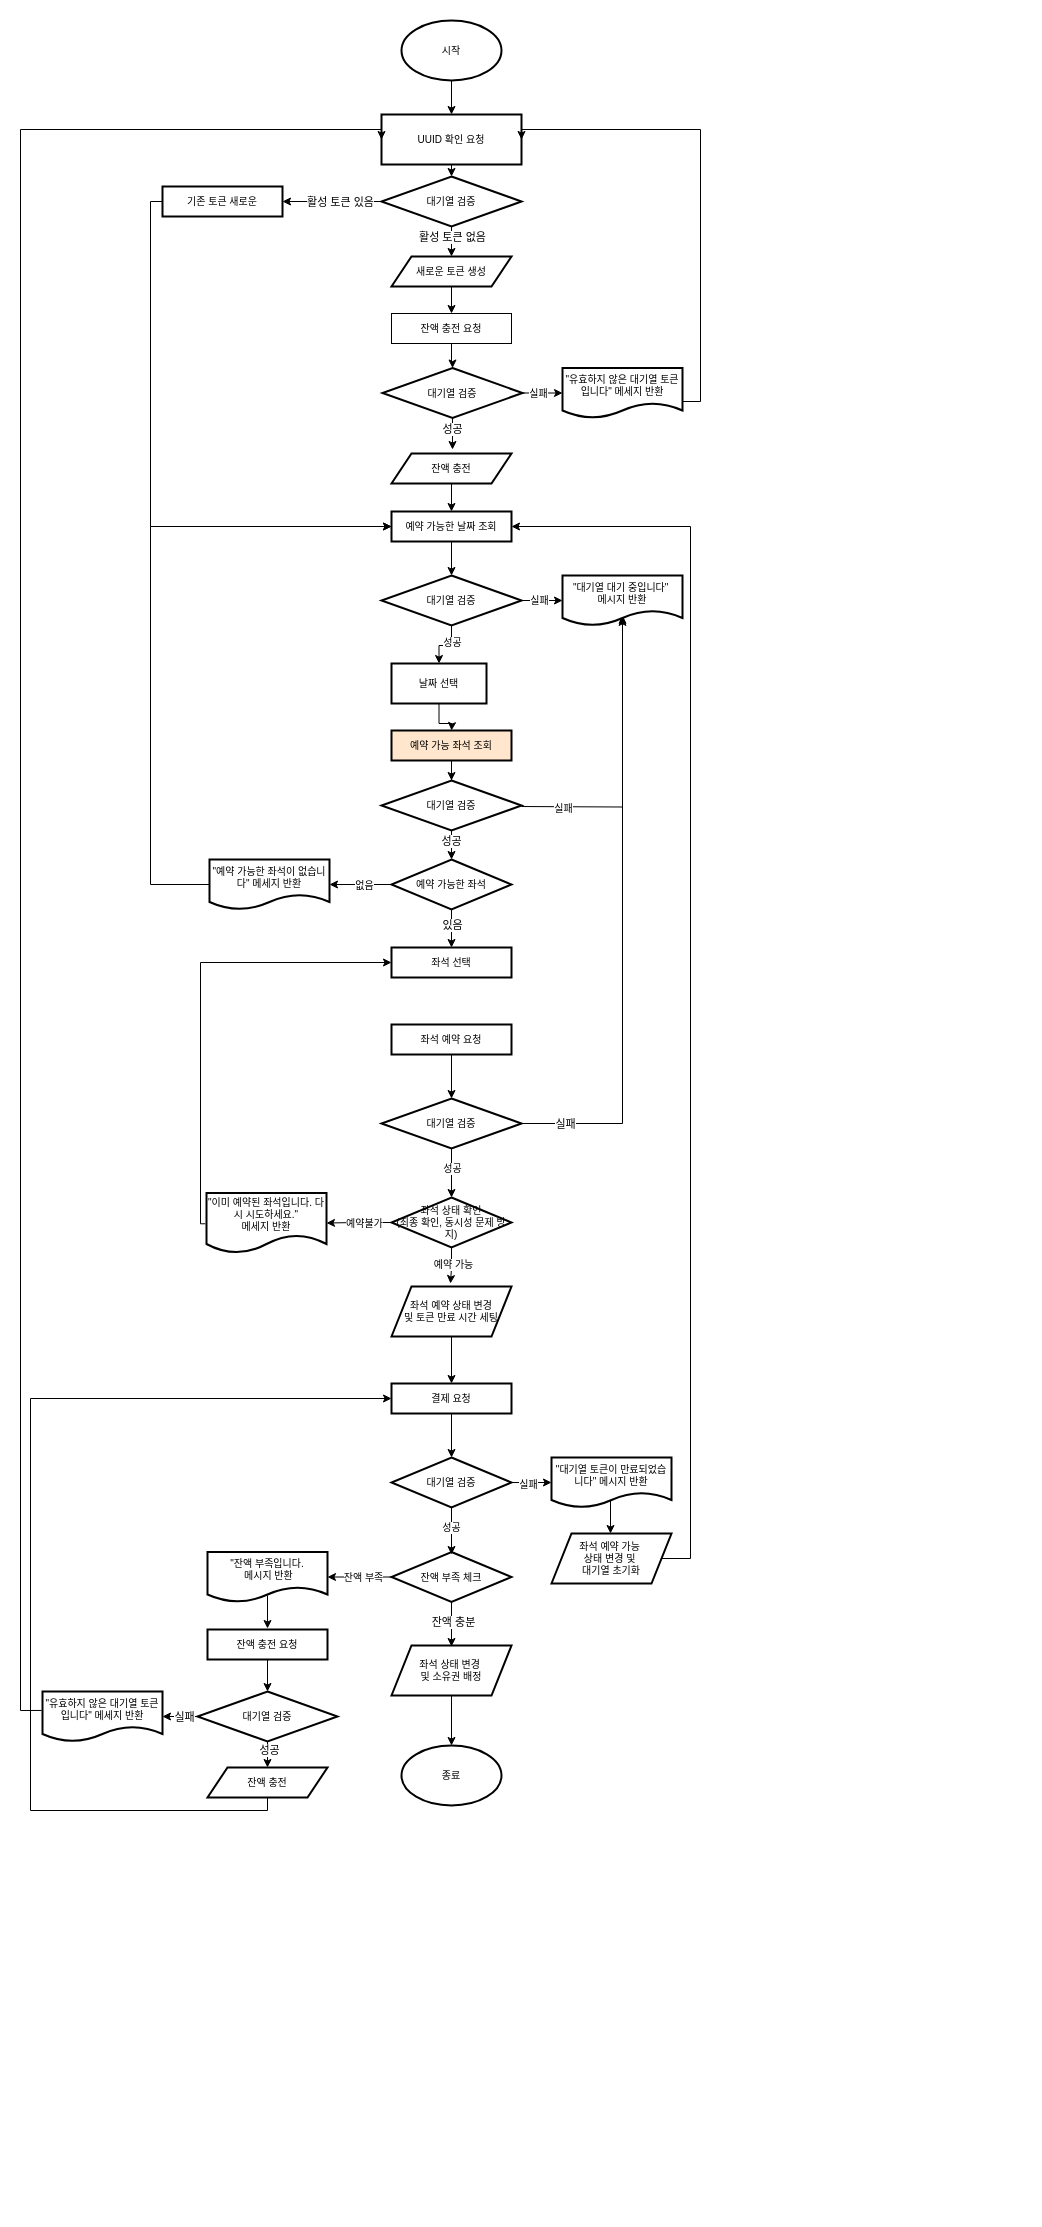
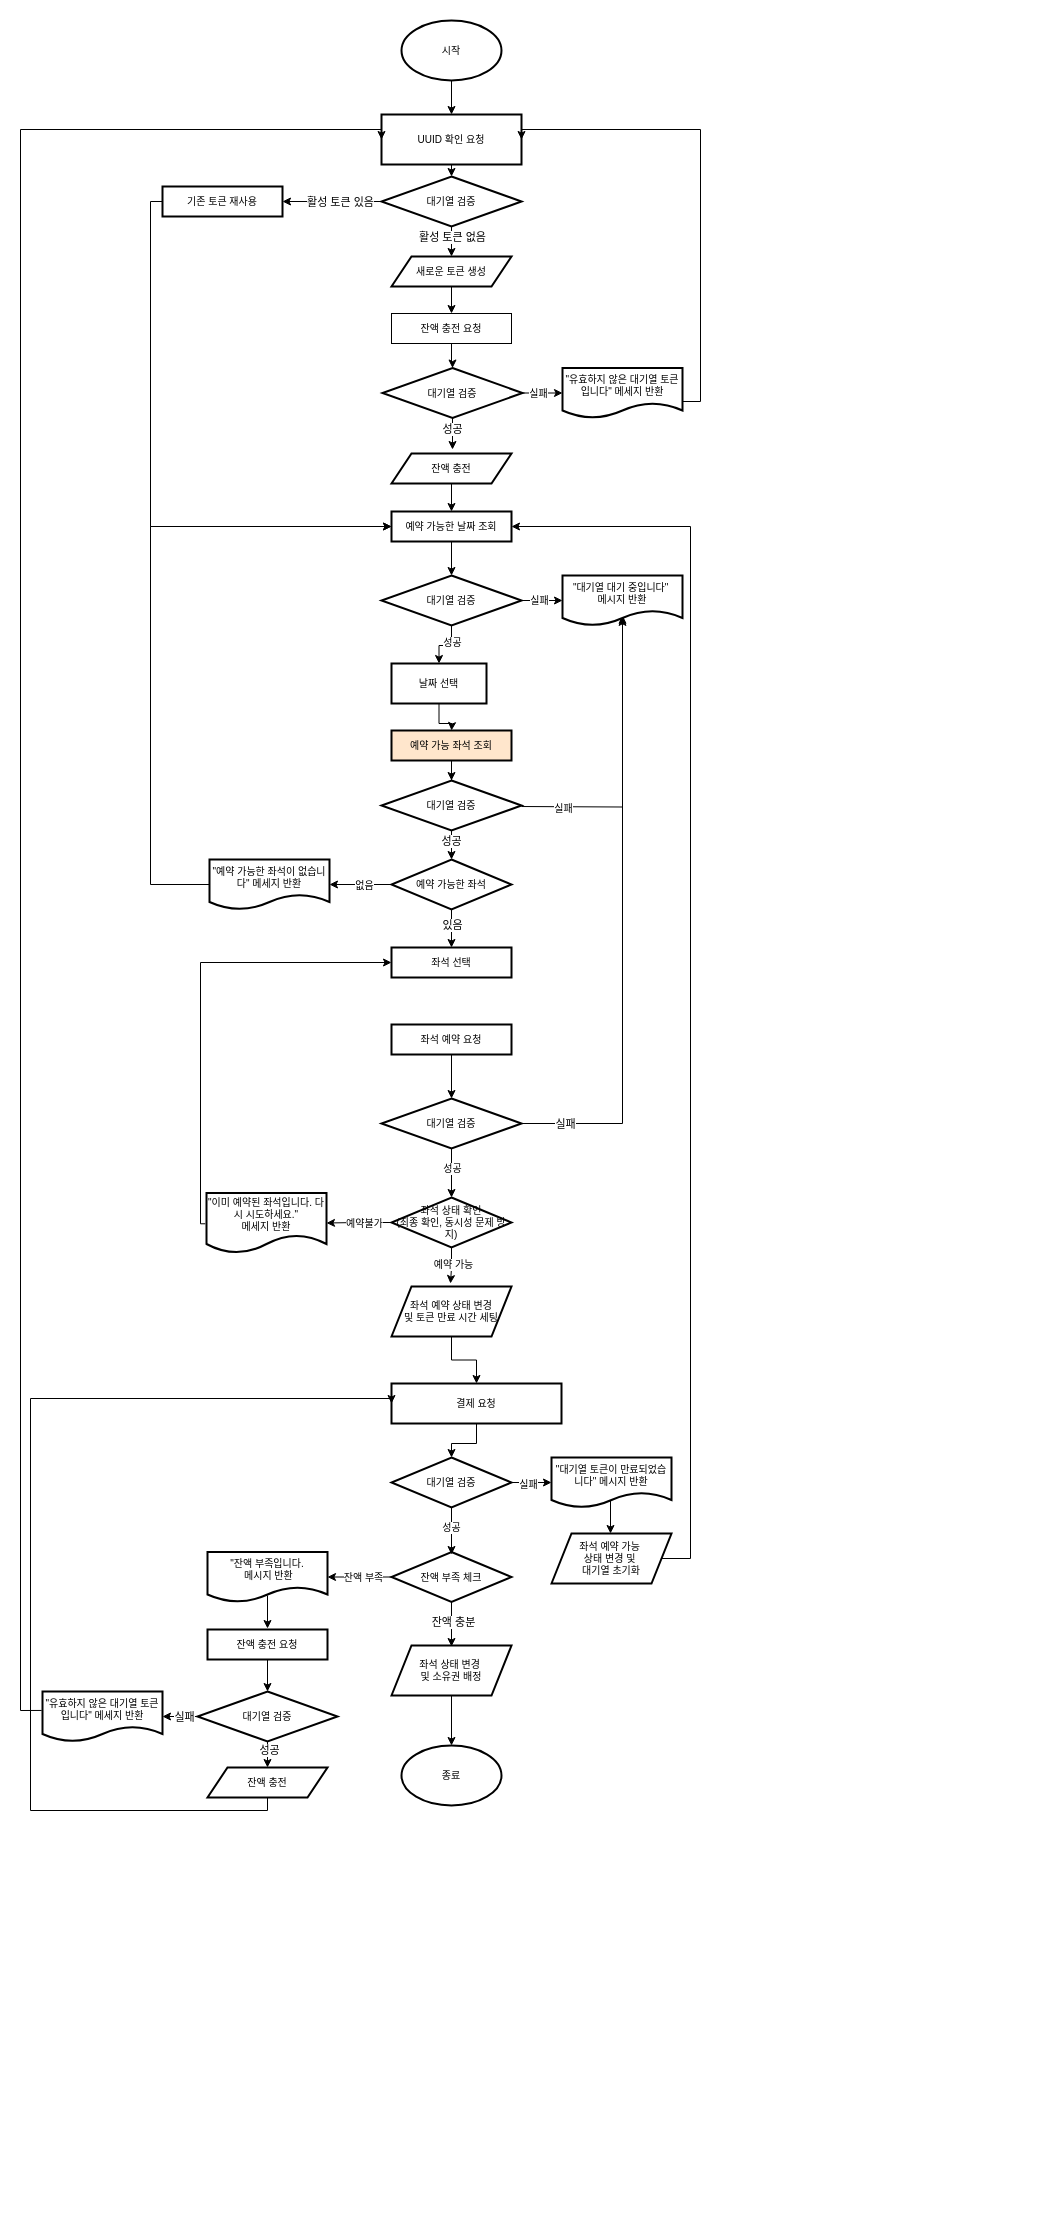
node "기존 토큰 새로운": label "기존 토큰 새로운" -> "기존 토큰 재사용"
node "결제 요청": size 120x30 -> 170x40
